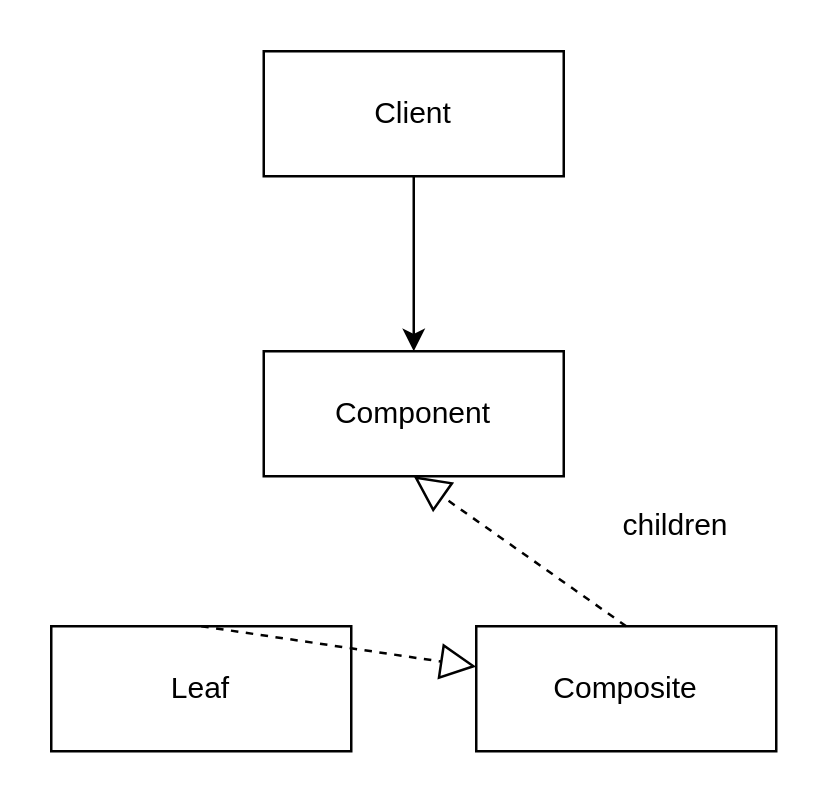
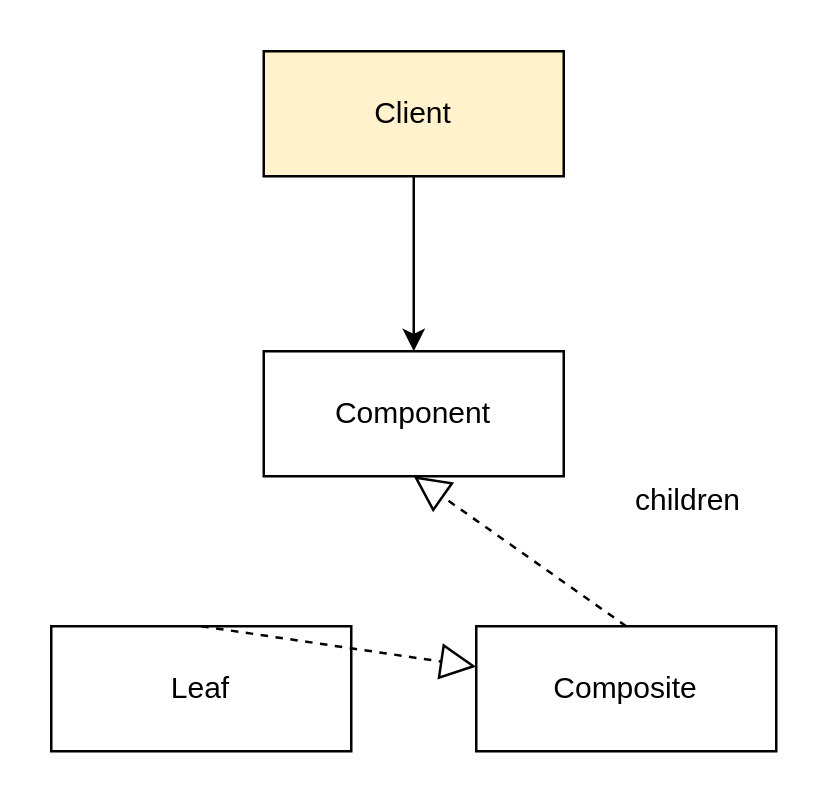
node "Client": fillcolor #ffffff -> #fff2cc
node "children": moved (676, 526) -> (689, 501)
